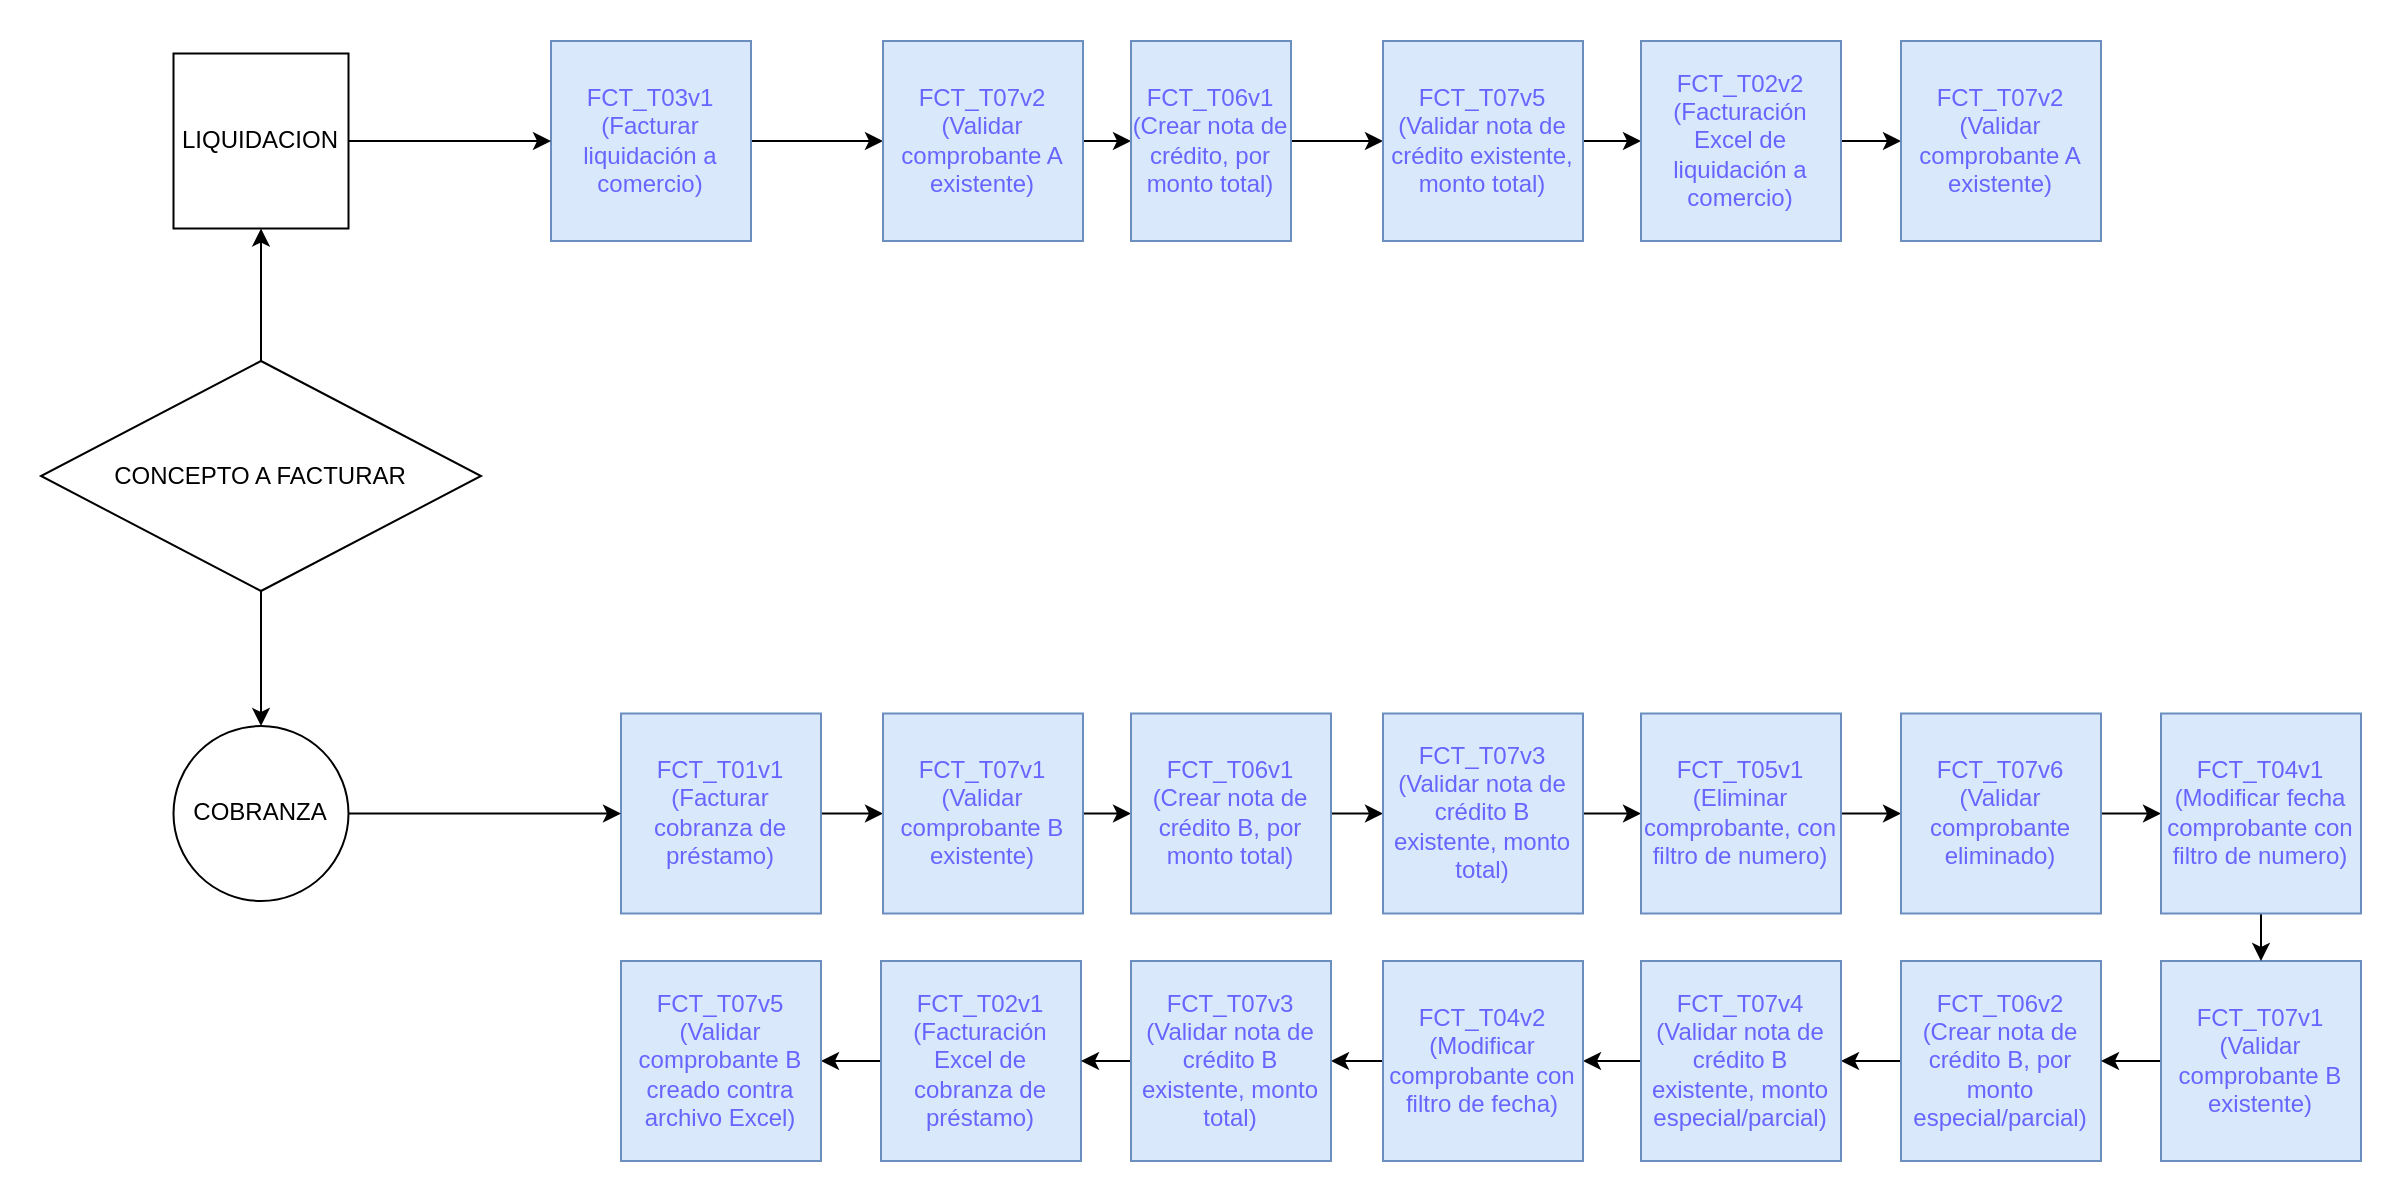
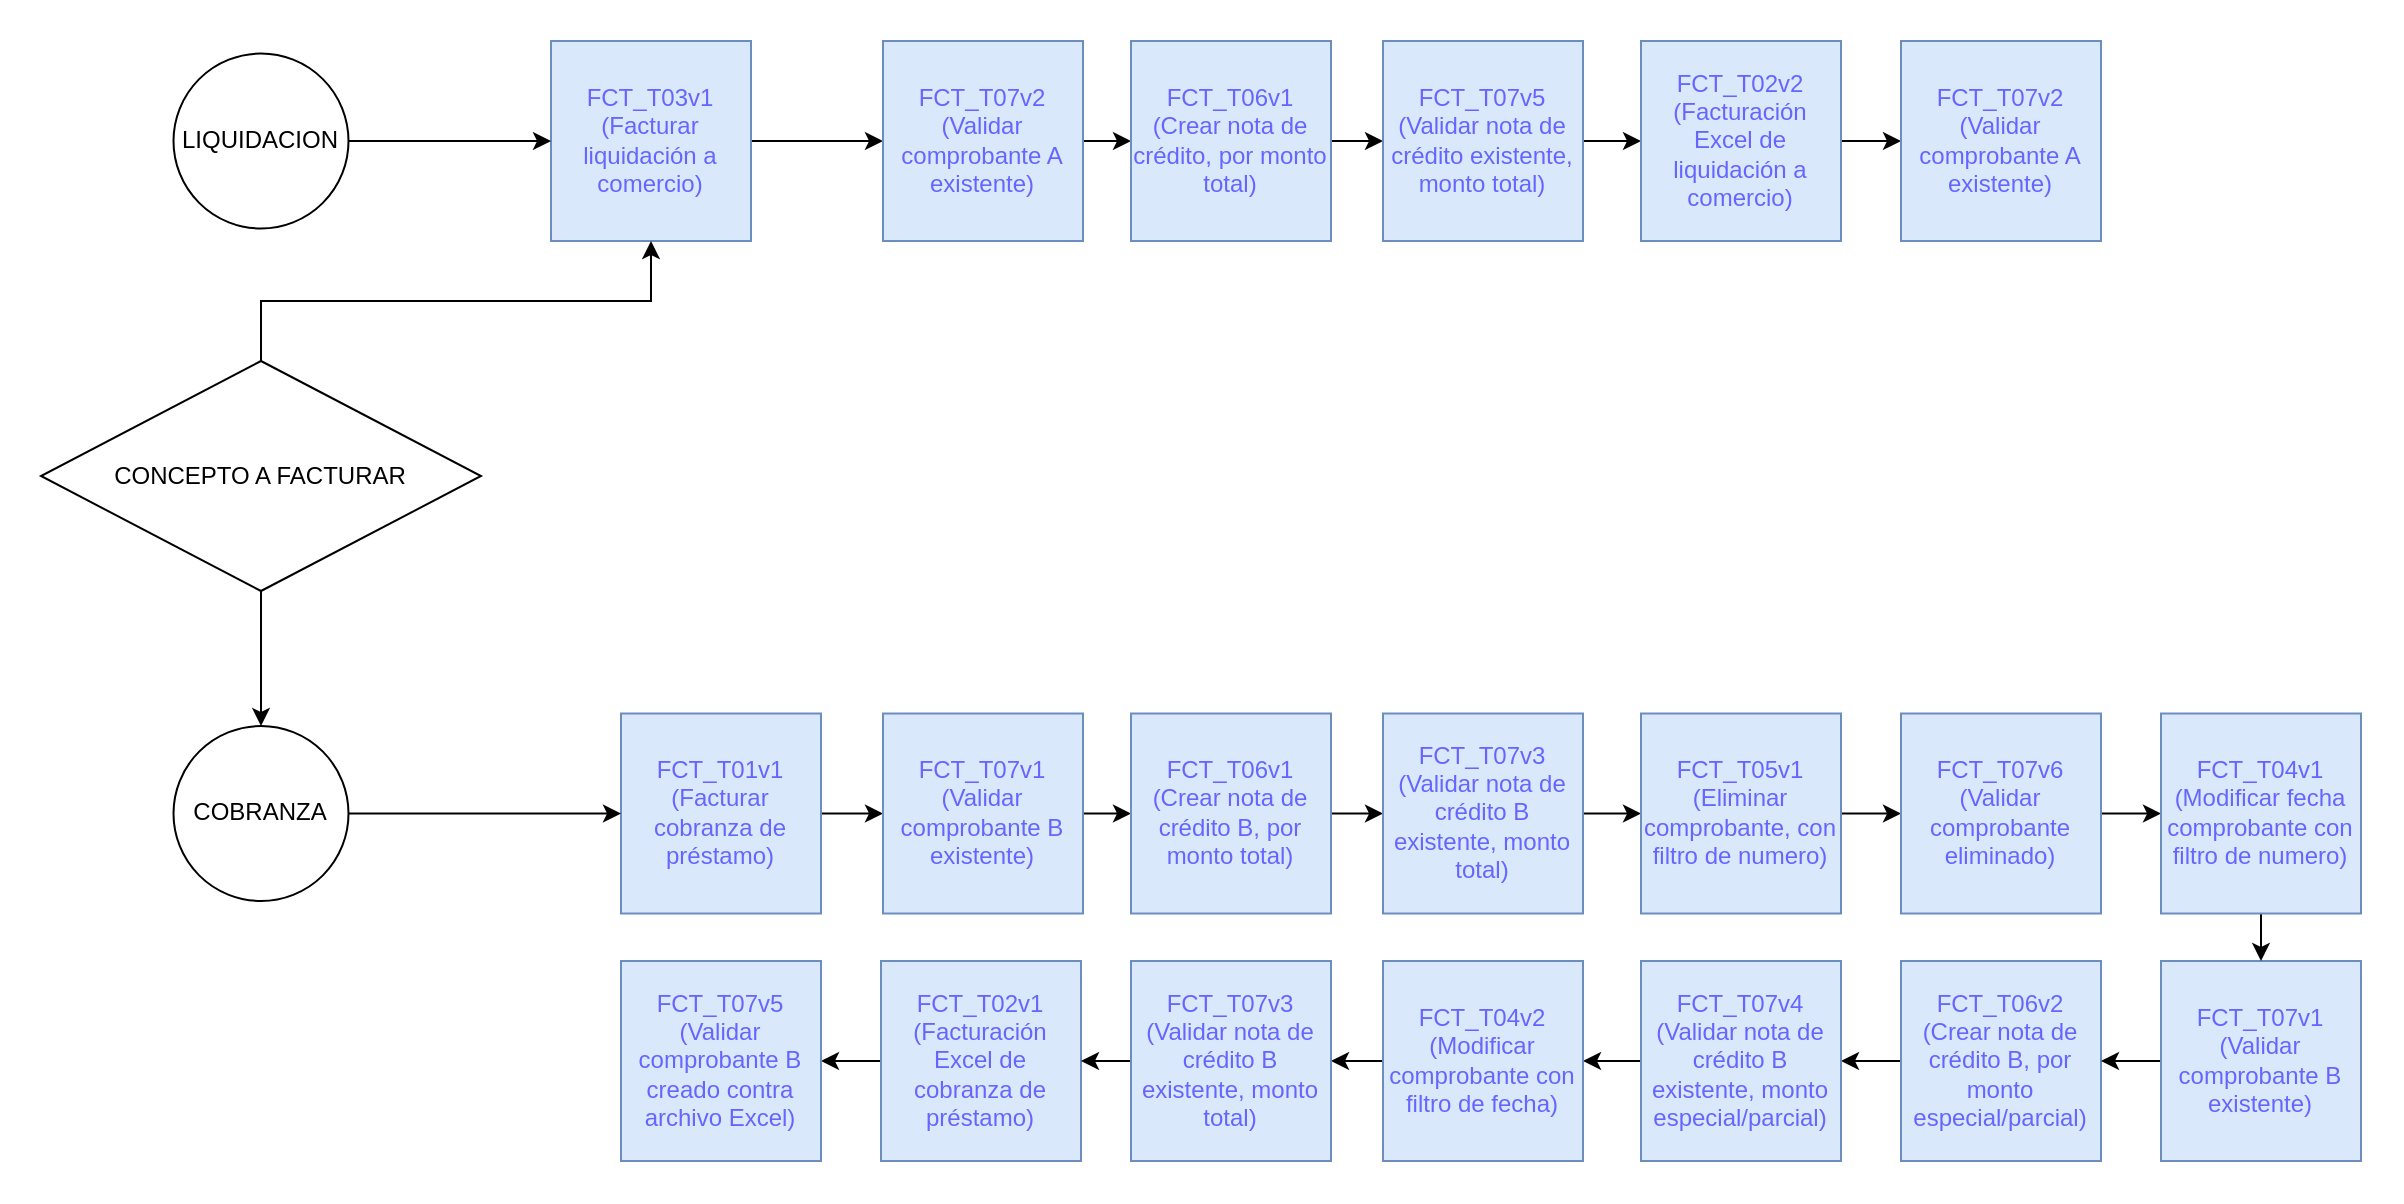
node "LIQUIDACION": shape rectangle -> ellipse
node "FCT_T06v1 (Crear nota de crédito, por monto total)": size 160x200 -> 200x200
edge "CONCEPTO A FACTURAR" -> "LIQUIDACION": now "CONCEPTO A FACTURAR" -> "FCT_T03v1 (Facturar liquidación a comercio)"
